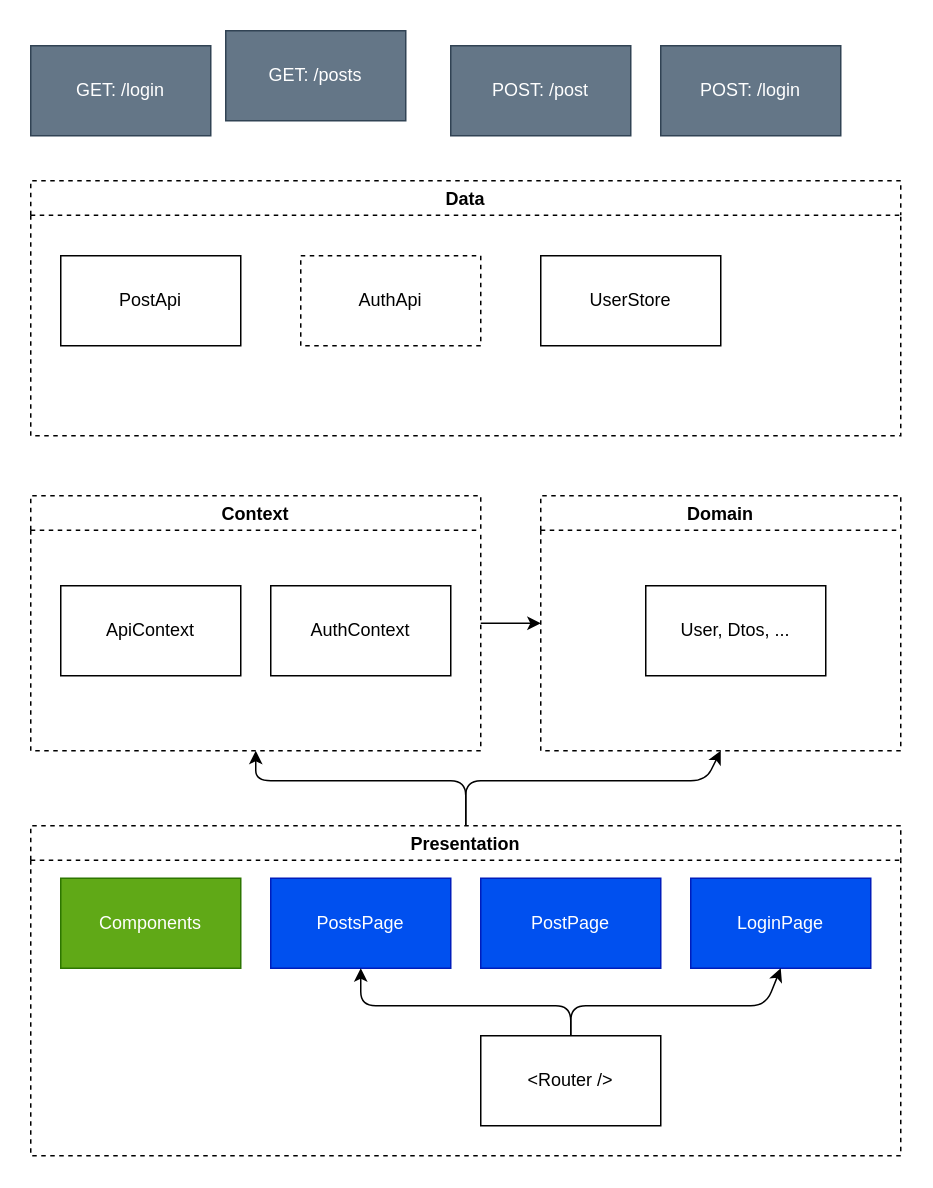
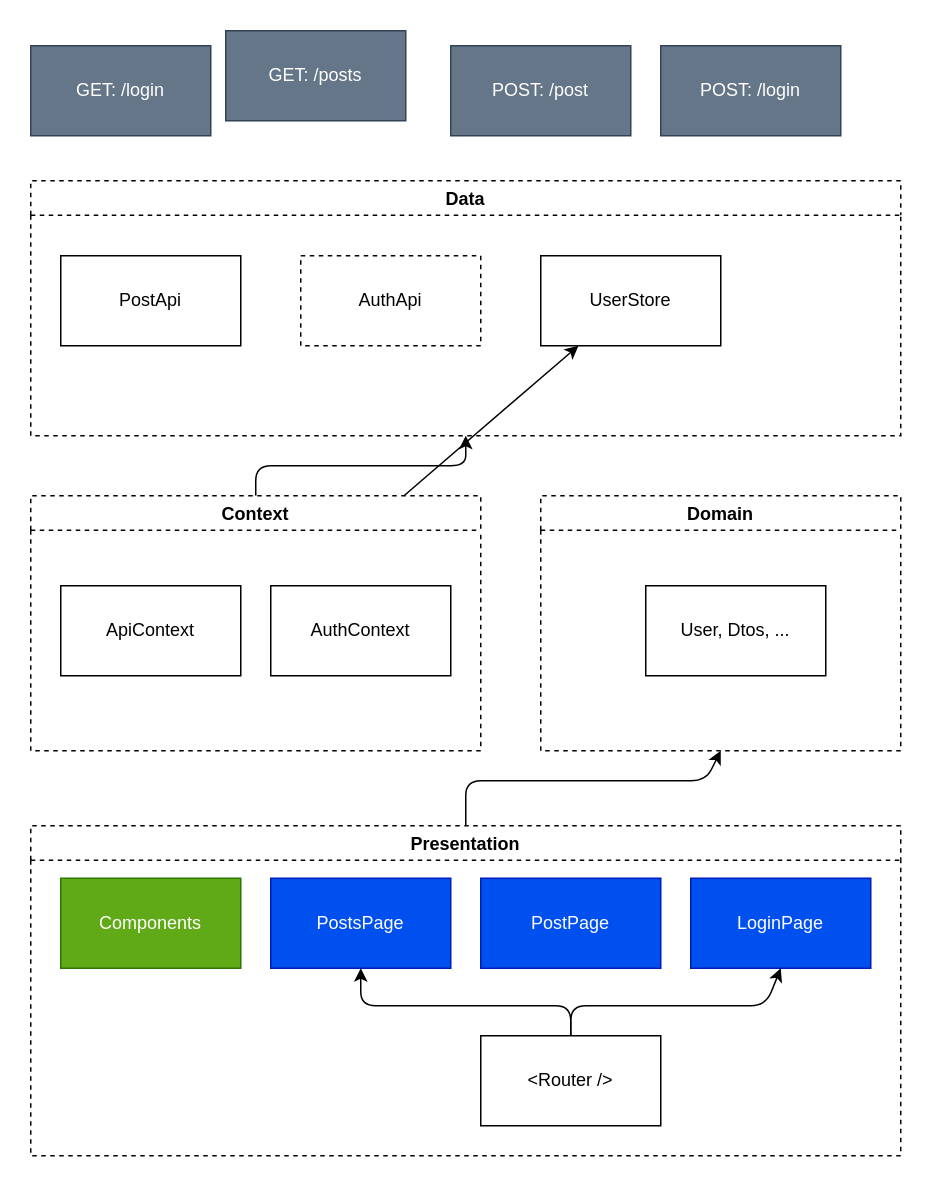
edge "Context" -> "Data": added
edge "Context" -> "Domain": now "Context" -> "UserStore"
edge "Presentation" -> "Context": removed
